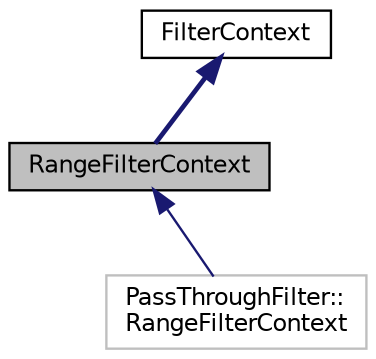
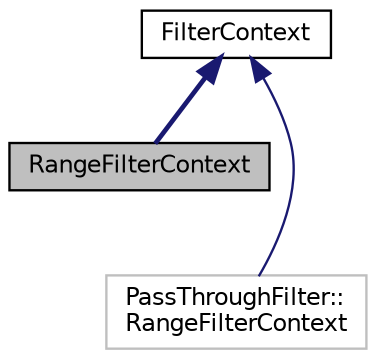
edge "PassThroughFilter:: RangeFilterContext" -> "RangeFilterContext": now "PassThroughFilter:: RangeFilterContext" -> "FilterContext"
